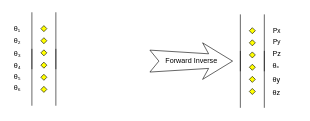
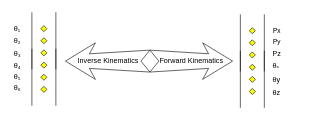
node "Inverse Kinematics": added
node "Forward Inverse": label "Forward Inverse" -> "Forward Kinematics"
